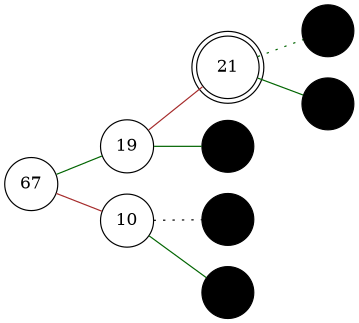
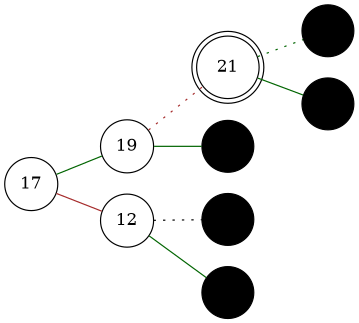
edge "21" -- "19": style solid -> dotted
node "67": label "67" -> "17"
node "10": label "10" -> "12"
